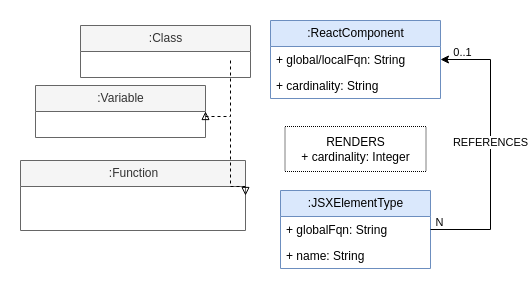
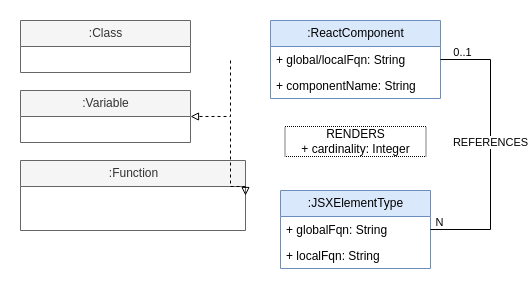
node ":Class": moved (166, 52) -> (106, 47)
edge "+ globalFqn: String" -> "+ global/localFqn: String": arrowhead classic -> none
node "+ cardinality: String": label "+ cardinality: String" -> "+ componentName: String"
node ":Variable": moved (121, 112) -> (106, 117)
node "RENDERS + cardinality: Integer": size 141x45 -> 141x30
node "+ name: String": label "+ name: String" -> "+ localFqn: String"
